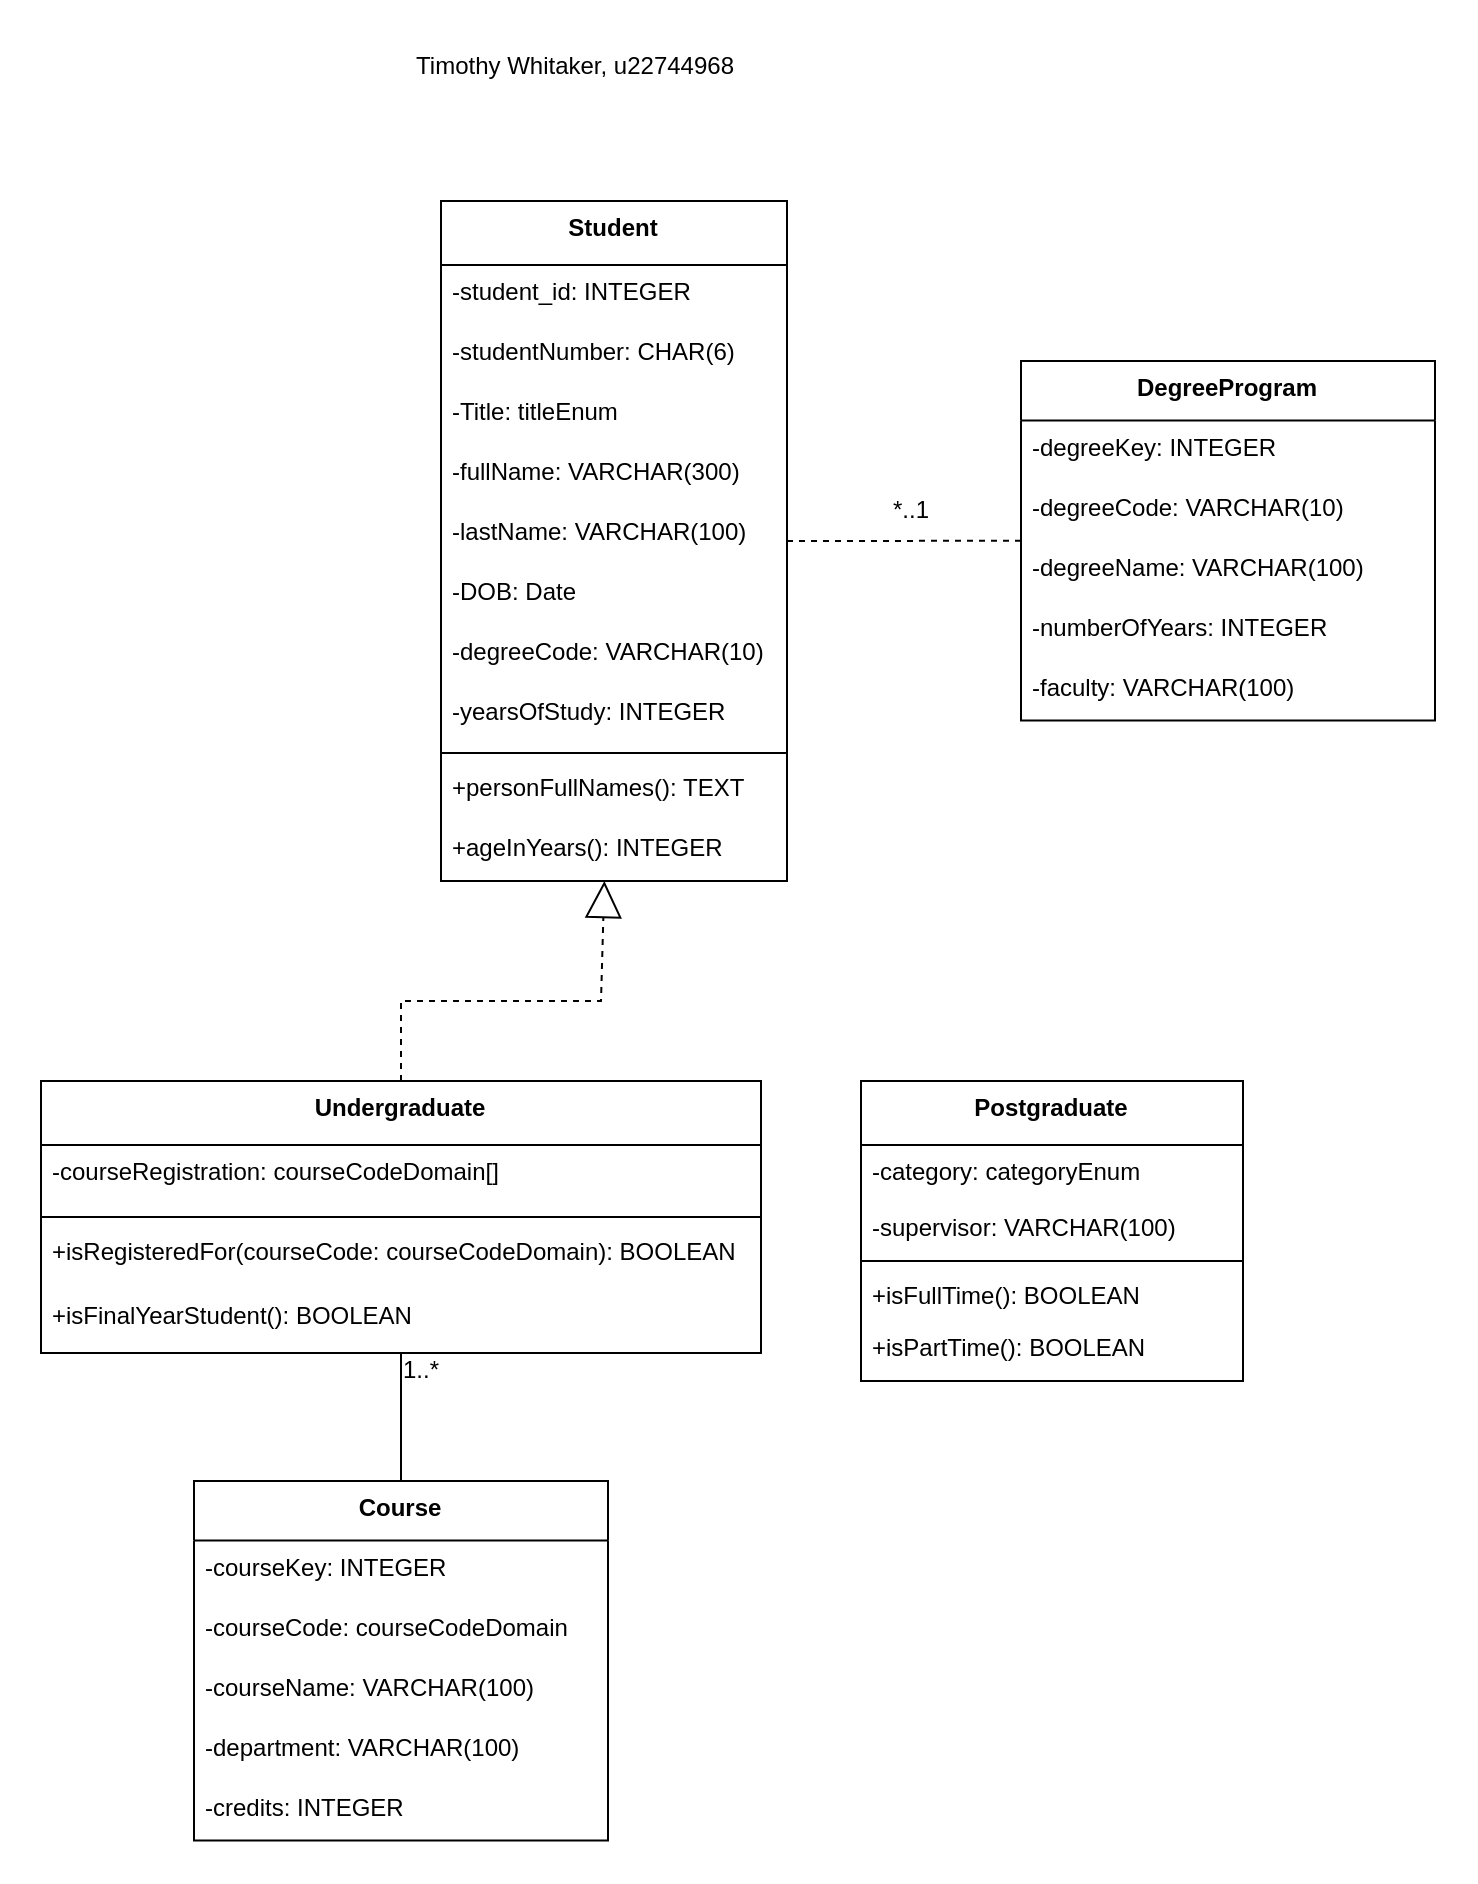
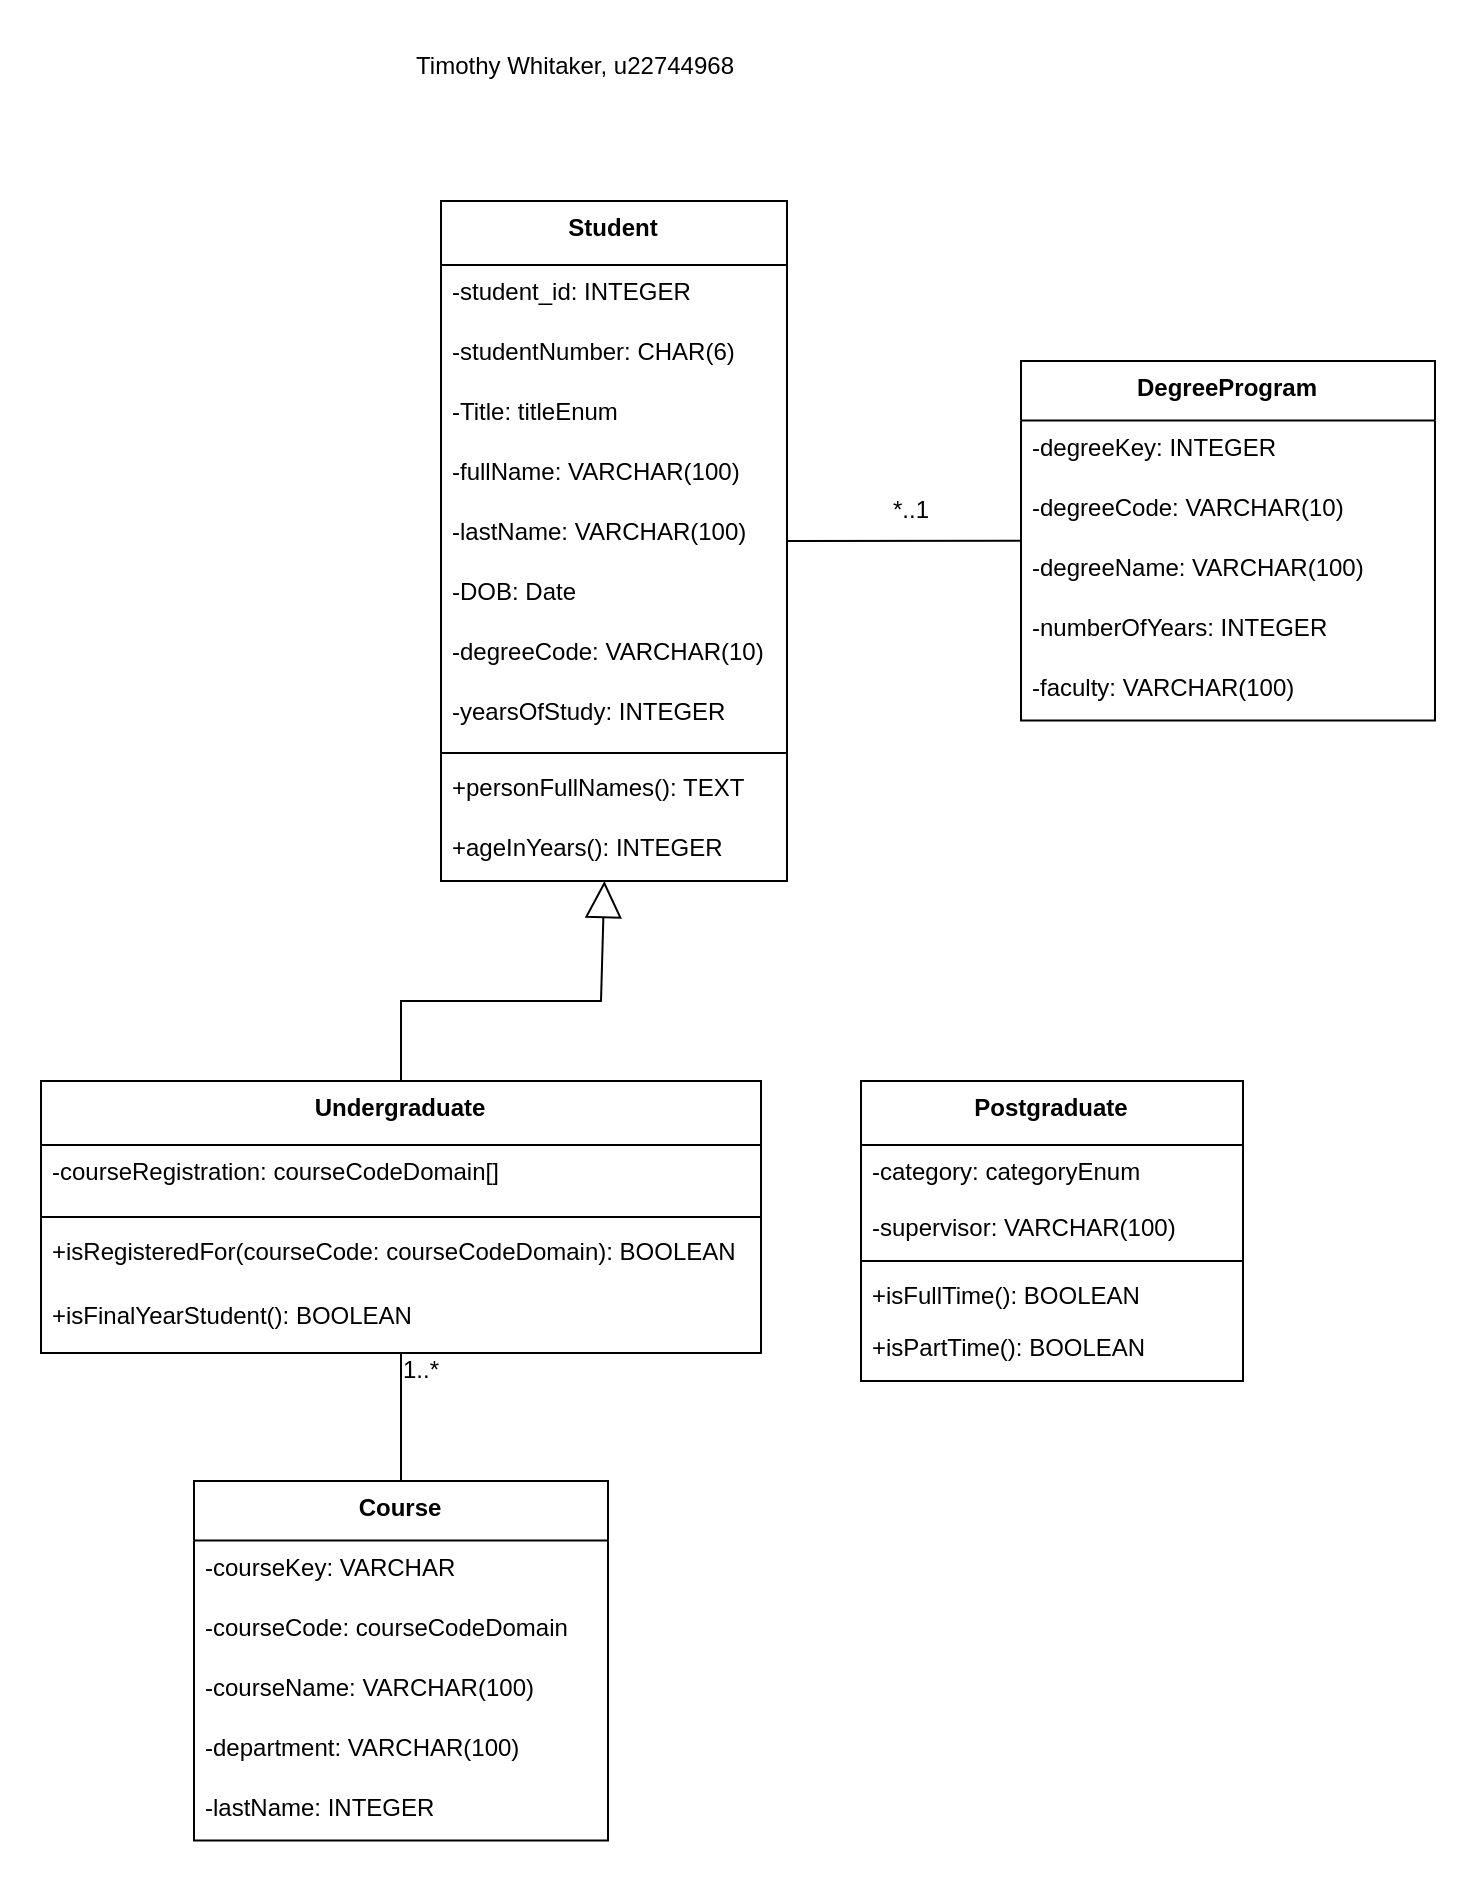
node "-fullName: VARCHAR(300)": label "-fullName: VARCHAR(300)" -> "-fullName: VARCHAR(100)"
edge "DegreeProgram" -- "Student": style dashed -> solid
edge "Undergraduate" -> "Student": style dashed -> solid
node "-courseKey: INTEGER": label "-courseKey: INTEGER" -> "-courseKey: VARCHAR"
node "-credits: INTEGER": label "-credits: INTEGER" -> "-lastName: INTEGER"
